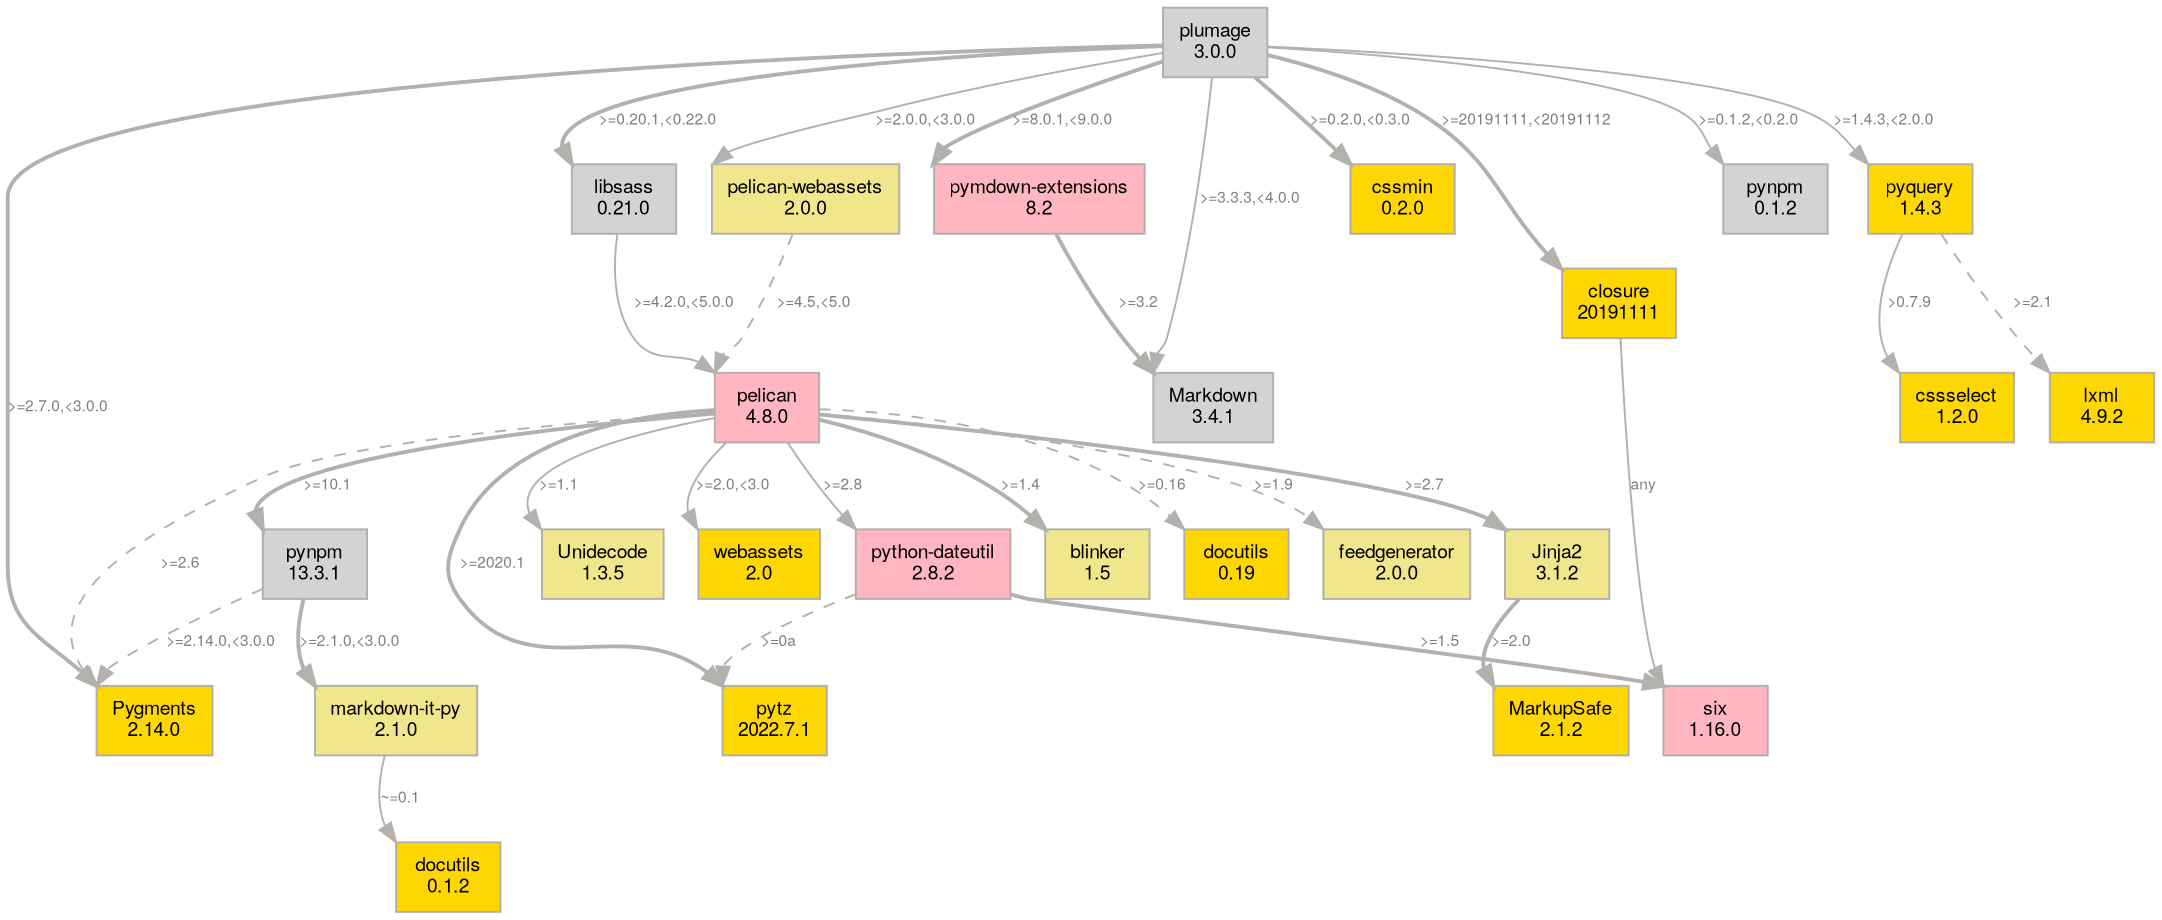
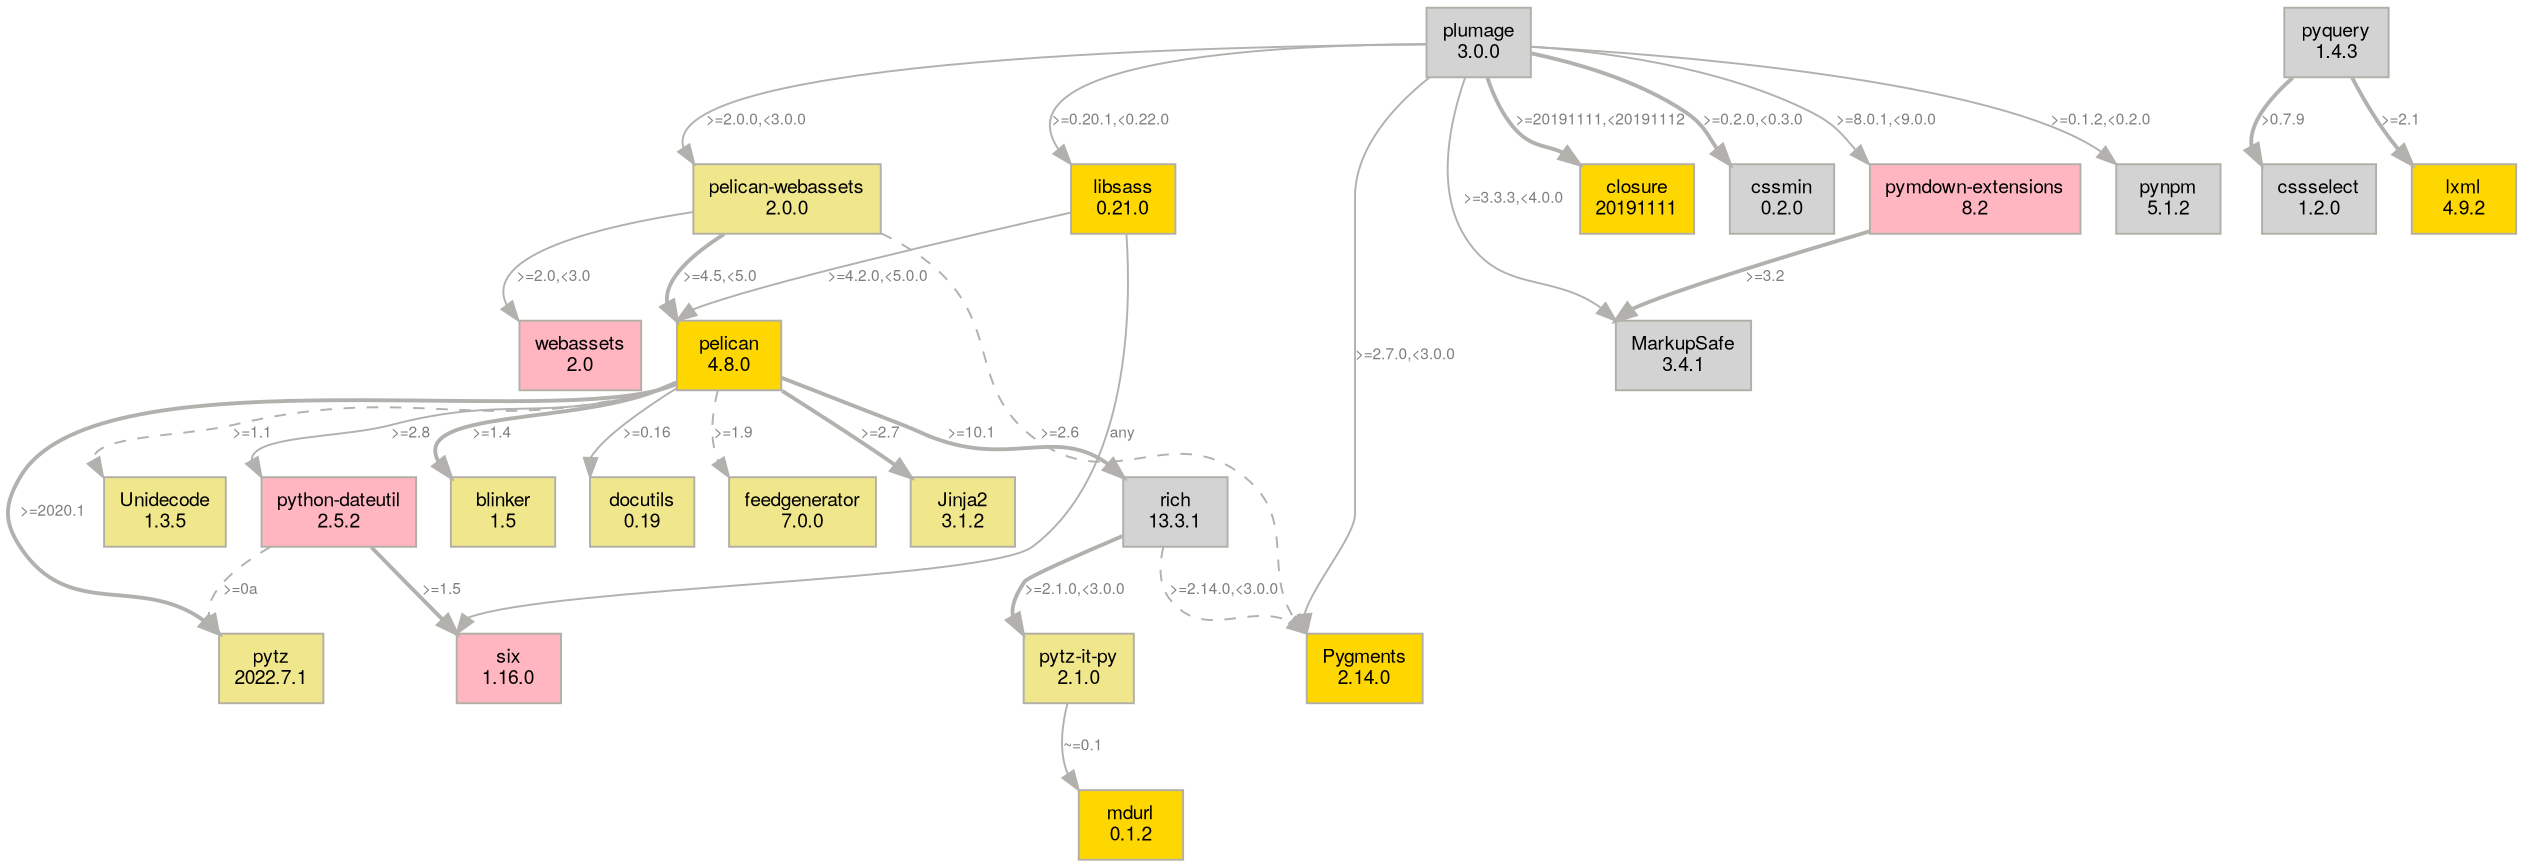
edge "plumage 3.0.0" -> "pyquery 1.4.3": removed, label ">=1.4.3,<2.0.0"
edge "plumage 3.0.0" -> "libsass 0.21.0": style bold -> solid
edge "plumage 3.0.0" -> "Pygments 2.14.0": style bold -> solid
edge "plumage 3.0.0" -> "pymdown-extensions 8.2": style bold -> solid
node "libsass 0.21.0": fillcolor lightgrey -> gold
node "cssmin 0.2.0": fillcolor gold -> lightgrey
node "pynpm 0.1.2": label "pynpm 0.1.2" -> "pynpm 5.1.2"
node "pyquery 1.4.3": fillcolor gold -> lightgrey
edge "pyquery 1.4.3" -> "cssselect 1.2.0": style solid -> bold
edge "pyquery 1.4.3" -> "lxml 4.9.2": style dashed -> bold
edge "pelican-webassets 2.0.0" -> "pelican 4.8.0": style dashed -> bold
node "pelican 4.8.0": fillcolor lightpink -> gold
node "Markdown 3.4.1": label "Markdown 3.4.1" -> "MarkupSafe 3.4.1"
node "cssselect 1.2.0": fillcolor gold -> lightgrey
edge "pelican 4.8.0" -> "Unidecode 1.3.5": style solid -> dashed
edge "pelican 4.8.0" -> "Pygments 2.14.0": now "pelican-webassets 2.0.0" -> "Pygments 2.14.0"
edge "pelican 4.8.0" -> "docutils 0.19": style dashed -> solid
edge "pelican 4.8.0" -> "webassets 2.0": now "pelican-webassets 2.0.0" -> "webassets 2.0"
edge "closure 20191111" -> "six 1.16.0": now "libsass 0.21.0" -> "six 1.16.0"
node "pynpm 13.3.1": label "pynpm 13.3.1" -> "rich 13.3.1"
node "webassets 2.0": fillcolor gold -> lightpink
node "python-dateutil 2.8.2": label "python-dateutil 2.8.2" -> "python-dateutil 2.5.2"
node "docutils 0.19": fillcolor gold -> khaki
node "feedgenerator 2.0.0": label "feedgenerator 2.0.0" -> "feedgenerator 7.0.0"
node "markdown-it-py 2.1.0": label "markdown-it-py 2.1.0" -> "pytz-it-py 2.1.0"
node "pytz 2022.7.1": fillcolor gold -> khaki
node "MarkupSafe 2.1.2": removed
node "docutils 0.1.2": label "docutils 0.1.2" -> "mdurl 0.1.2"
